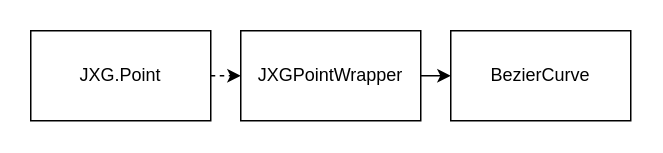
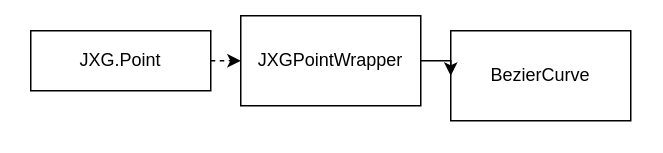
node "JXG.Point": size 180x90 -> 180x60
node "JXGPointWrapper": moved (331, 76) -> (331, 61)
